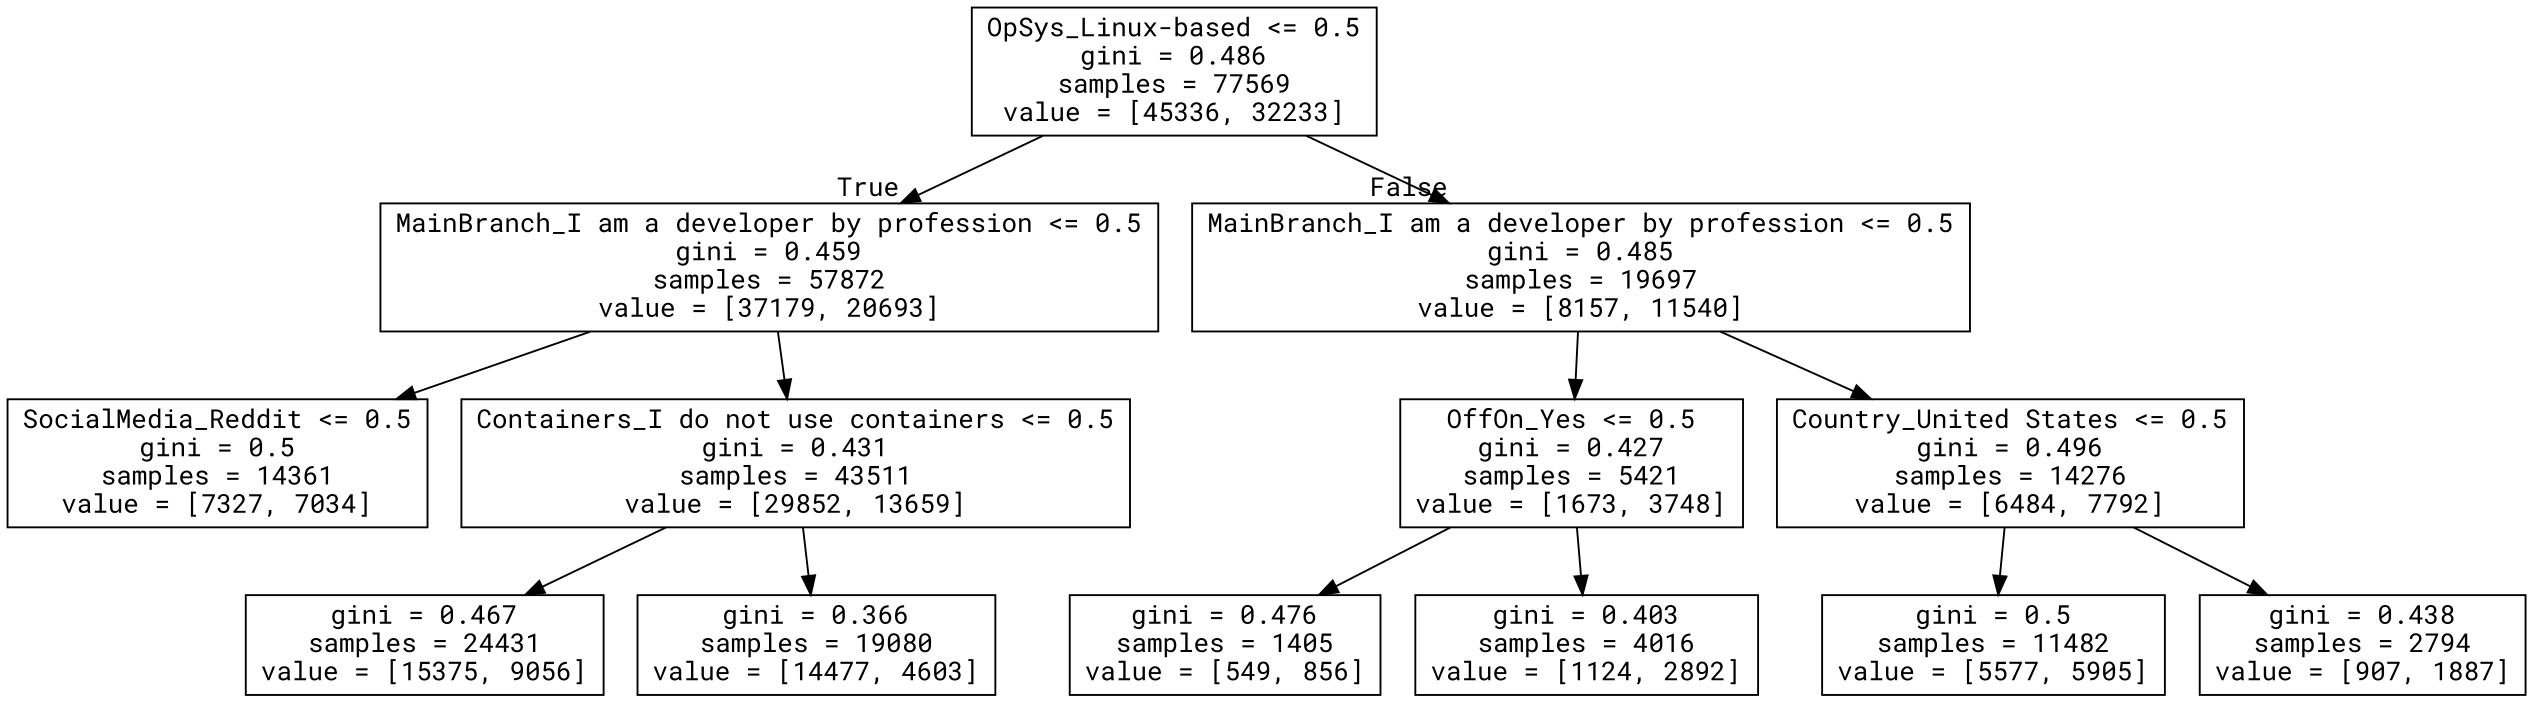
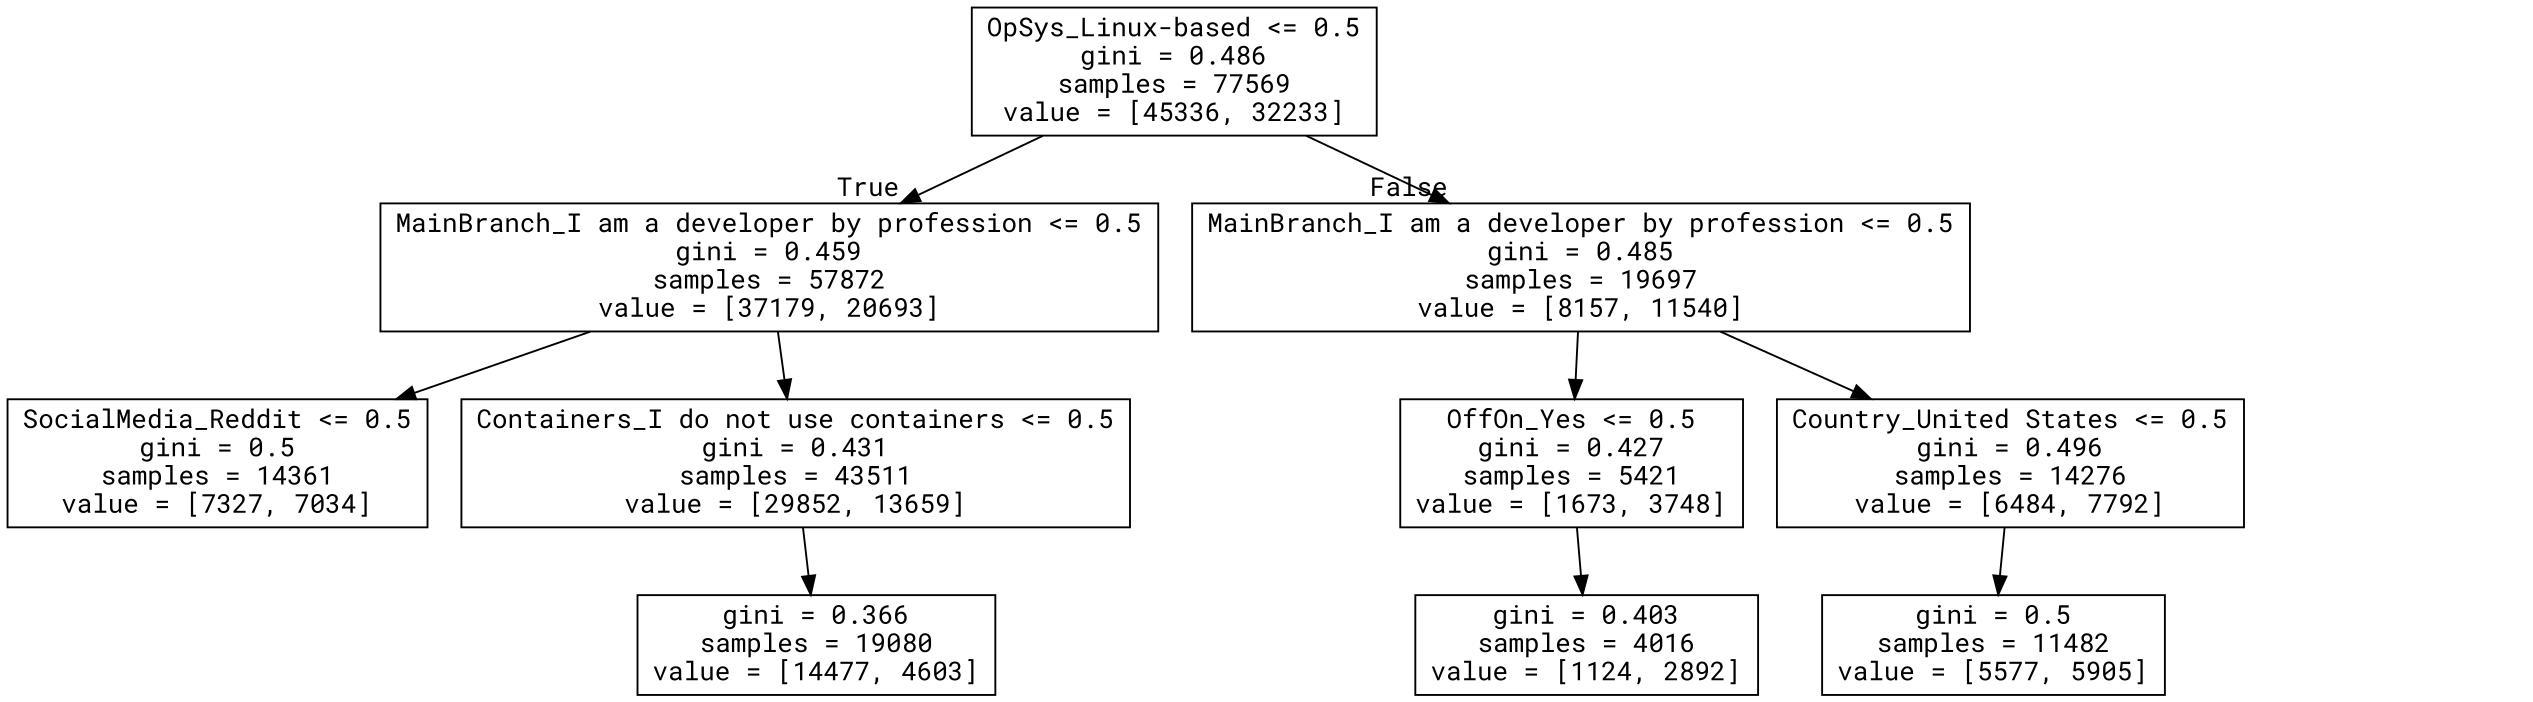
node "gini = 0.467 samples = 24431 value = [15375, 9056]": removed
node "gini = 0.476 samples = 1405 value = [549, 856]": removed
node "gini = 0.438 samples = 2794 value = [907, 1887]": removed
